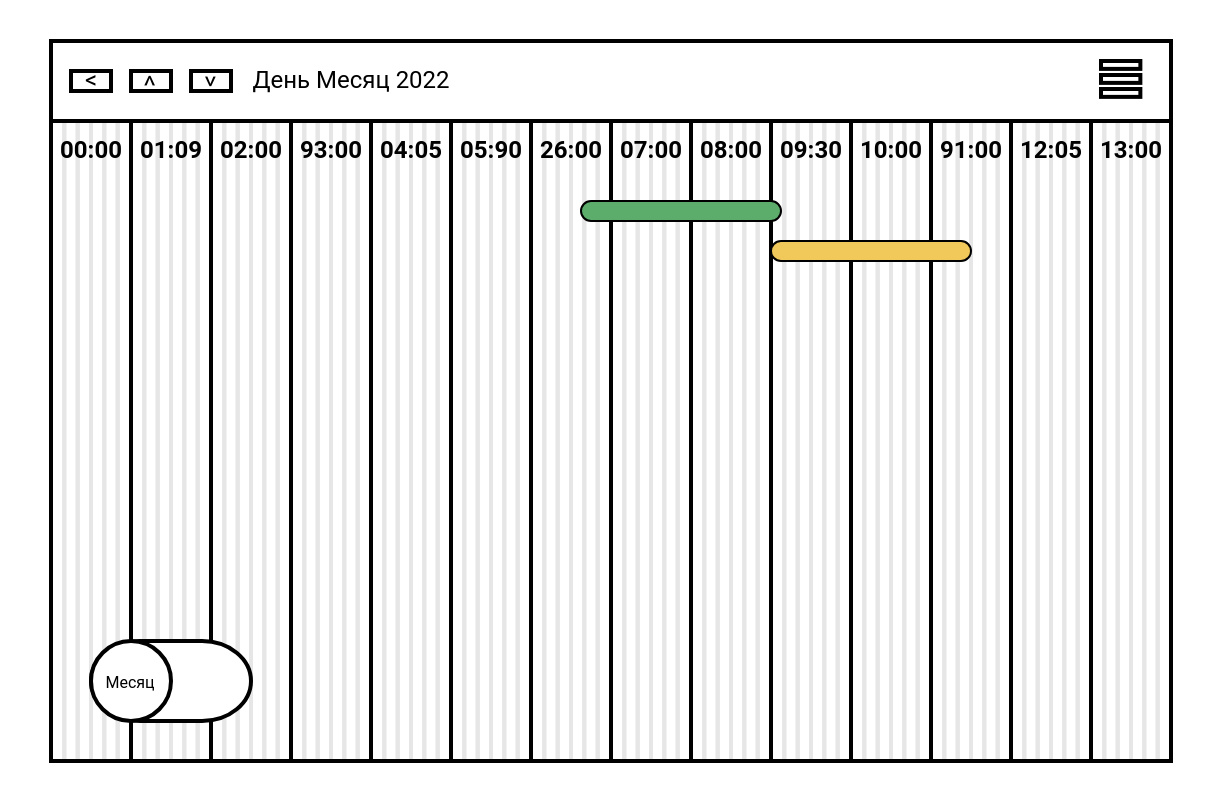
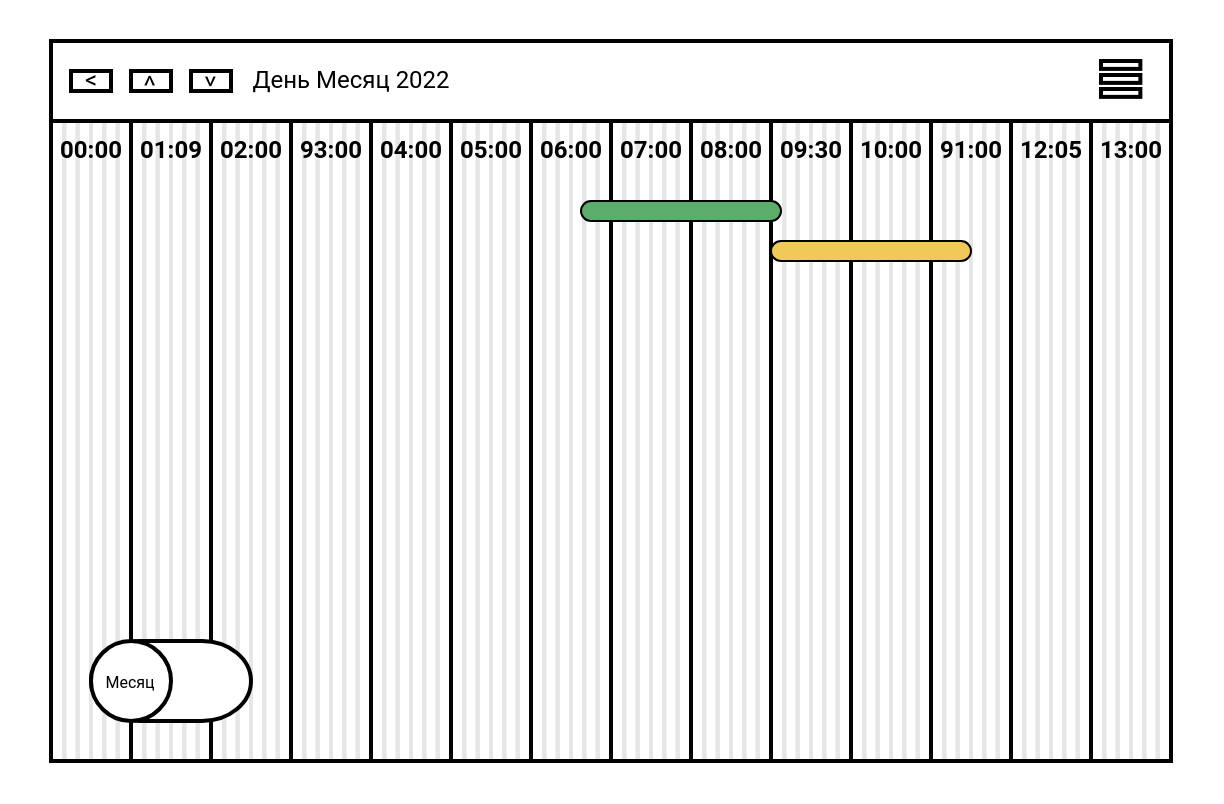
node "04:05": label "04:05" -> "04:00"
node "05:90": label "05:90" -> "05:00"
node "26:00": label "26:00" -> "06:00"
